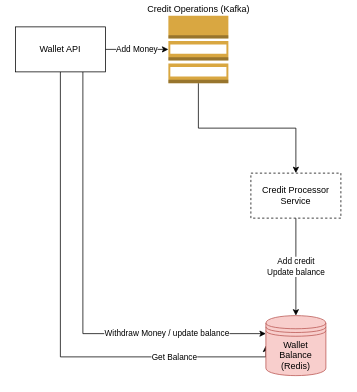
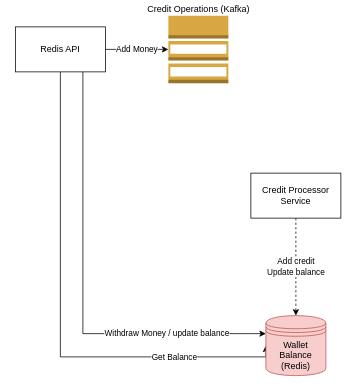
node "Wallet API": label "Wallet API" -> "Redis API"
edge "Credit Operations (Kafka)" -> "Credit Processor Service": removed
node "Credit Processor Service": style dashed -> solid
edge "Credit Processor Service" -> "Wallet Balance (Redis)": style solid -> dashed
